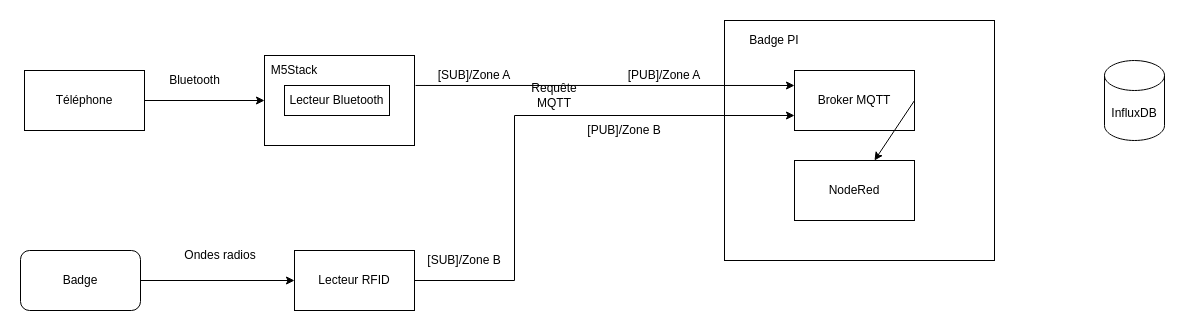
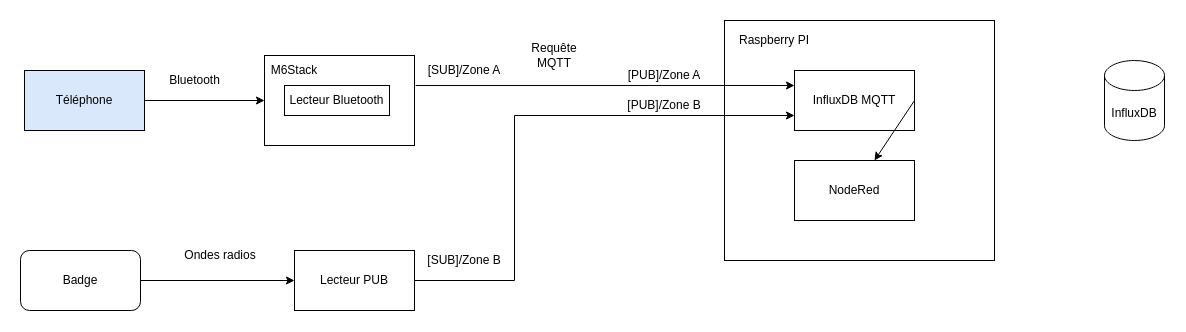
node "Badge PI": label "Badge PI" -> "Raspberry PI"
node "M5Stack": label "M5Stack" -> "M6Stack"
node "[SUB]/Zone A": moved (475, 76) -> (465, 71)
node "Requête MQTT": moved (555, 96) -> (555, 56)
node "Téléphone": fillcolor #ffffff -> #dae8fc
node "Broker MQTT": label "Broker MQTT" -> "InfluxDB MQTT"
node "[PUB]/Zone B": moved (625, 131) -> (665, 106)
node "Lecteur RFID": label "Lecteur RFID" -> "Lecteur PUB"
